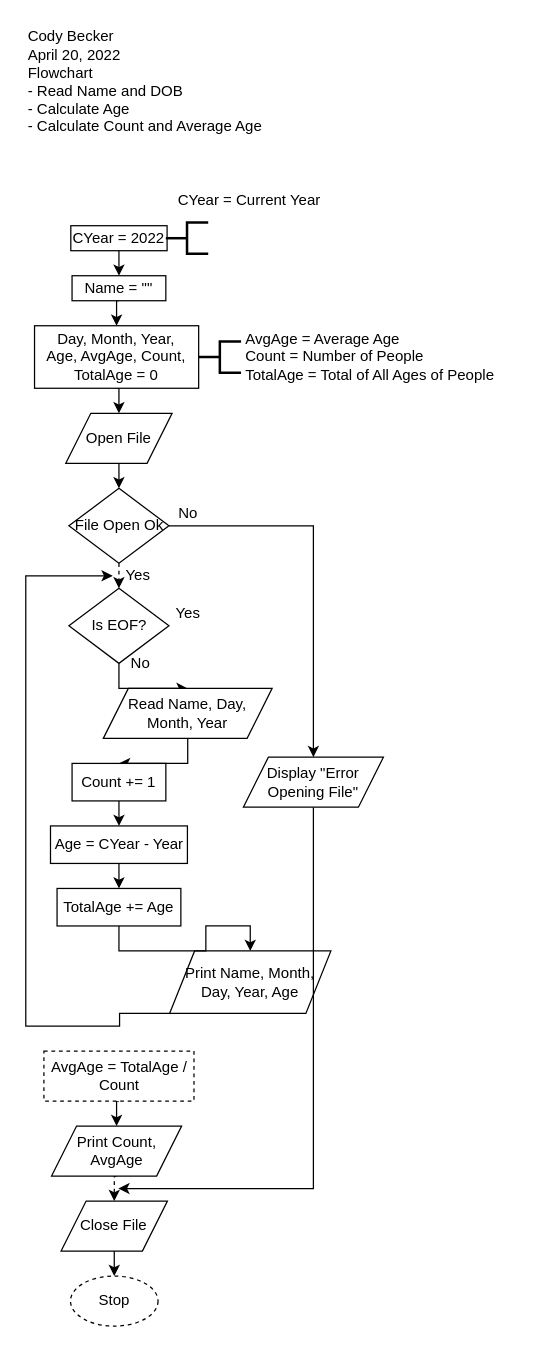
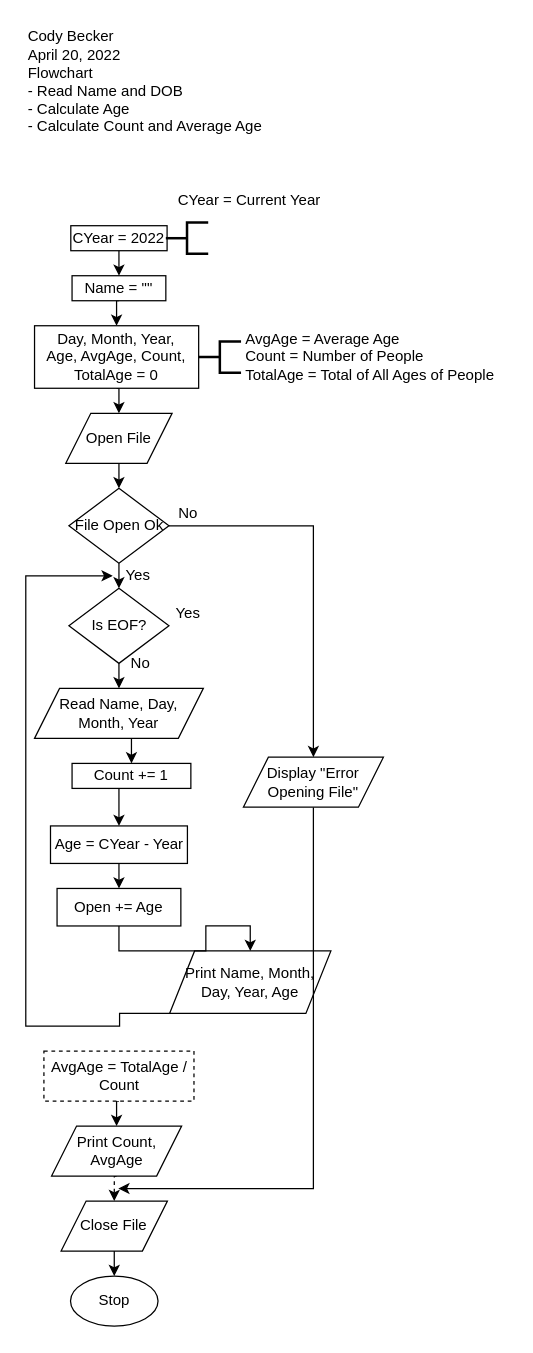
edge "File Open Ok" -> "Is EOF?": style dashed -> solid
node "Read Name, Day, Month, Year": moved (188, 713) -> (119, 713)
node "Count += 1": size 94x38 -> 119x25
node "TotalAge += Age": label "TotalAge += Age" -> "Open += Age"
node "Stop": style dashed -> solid
